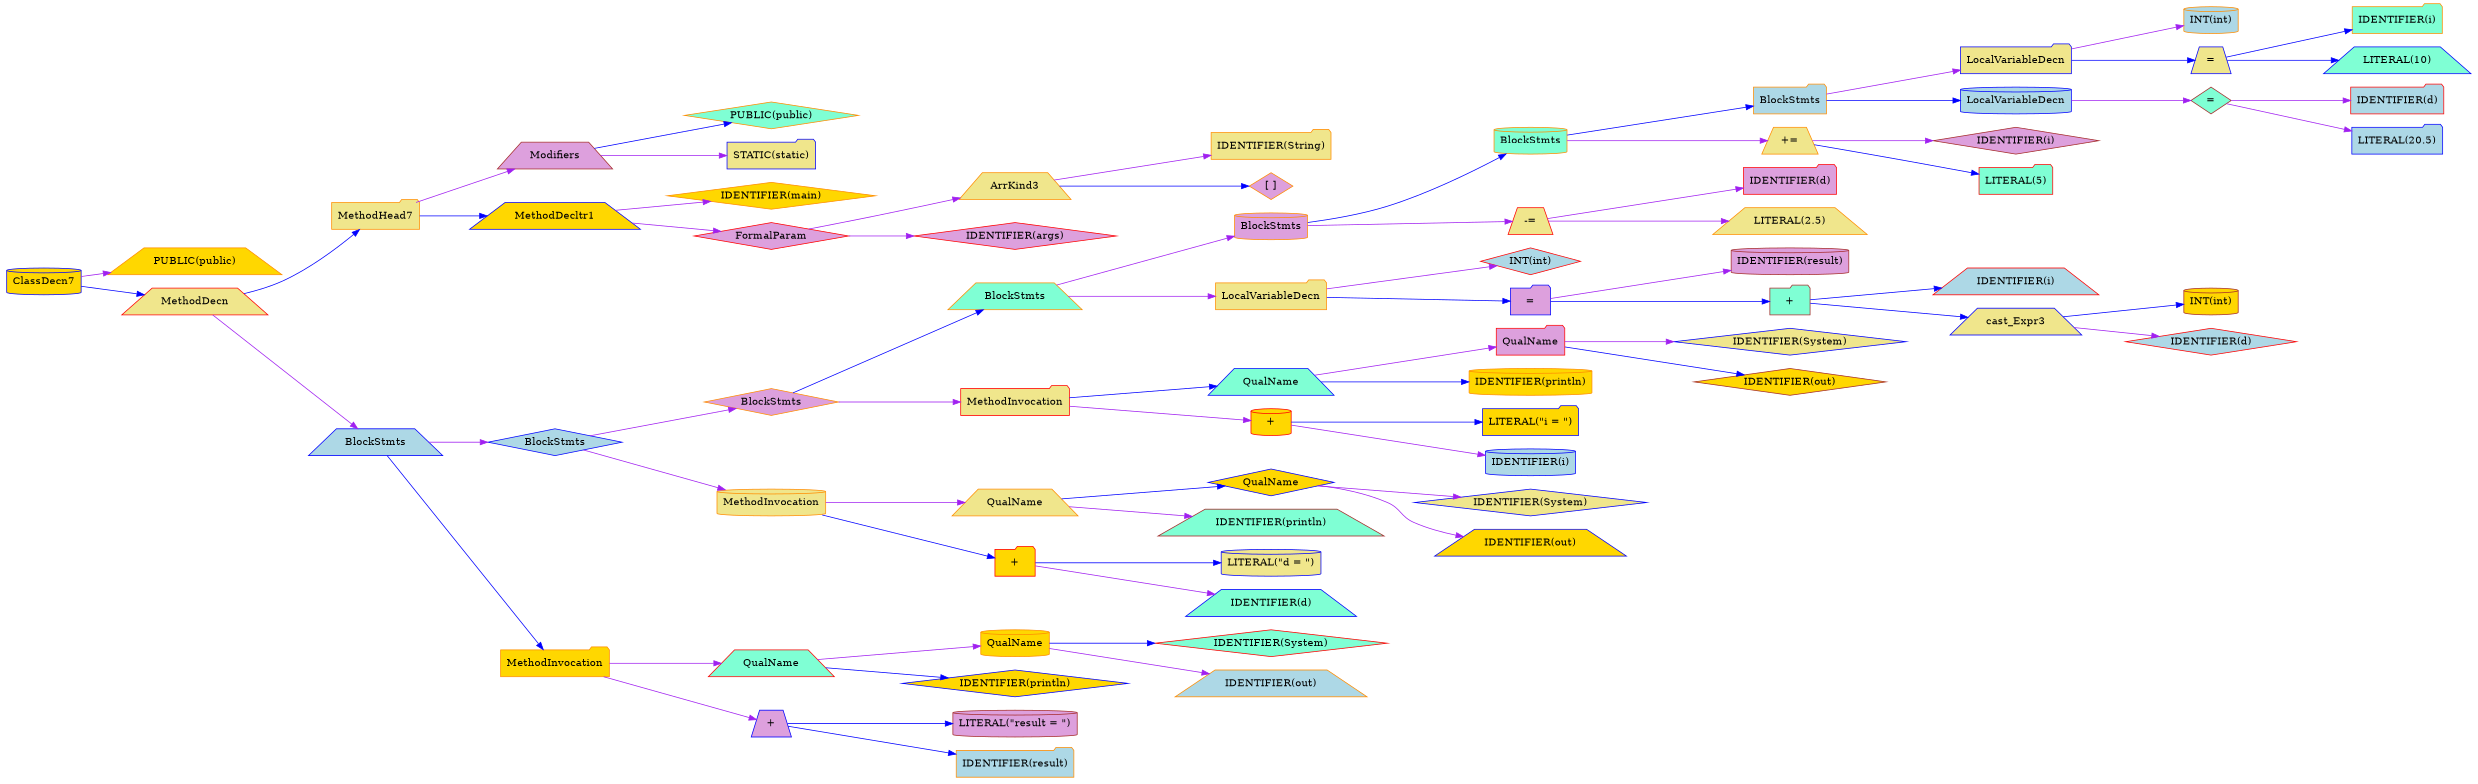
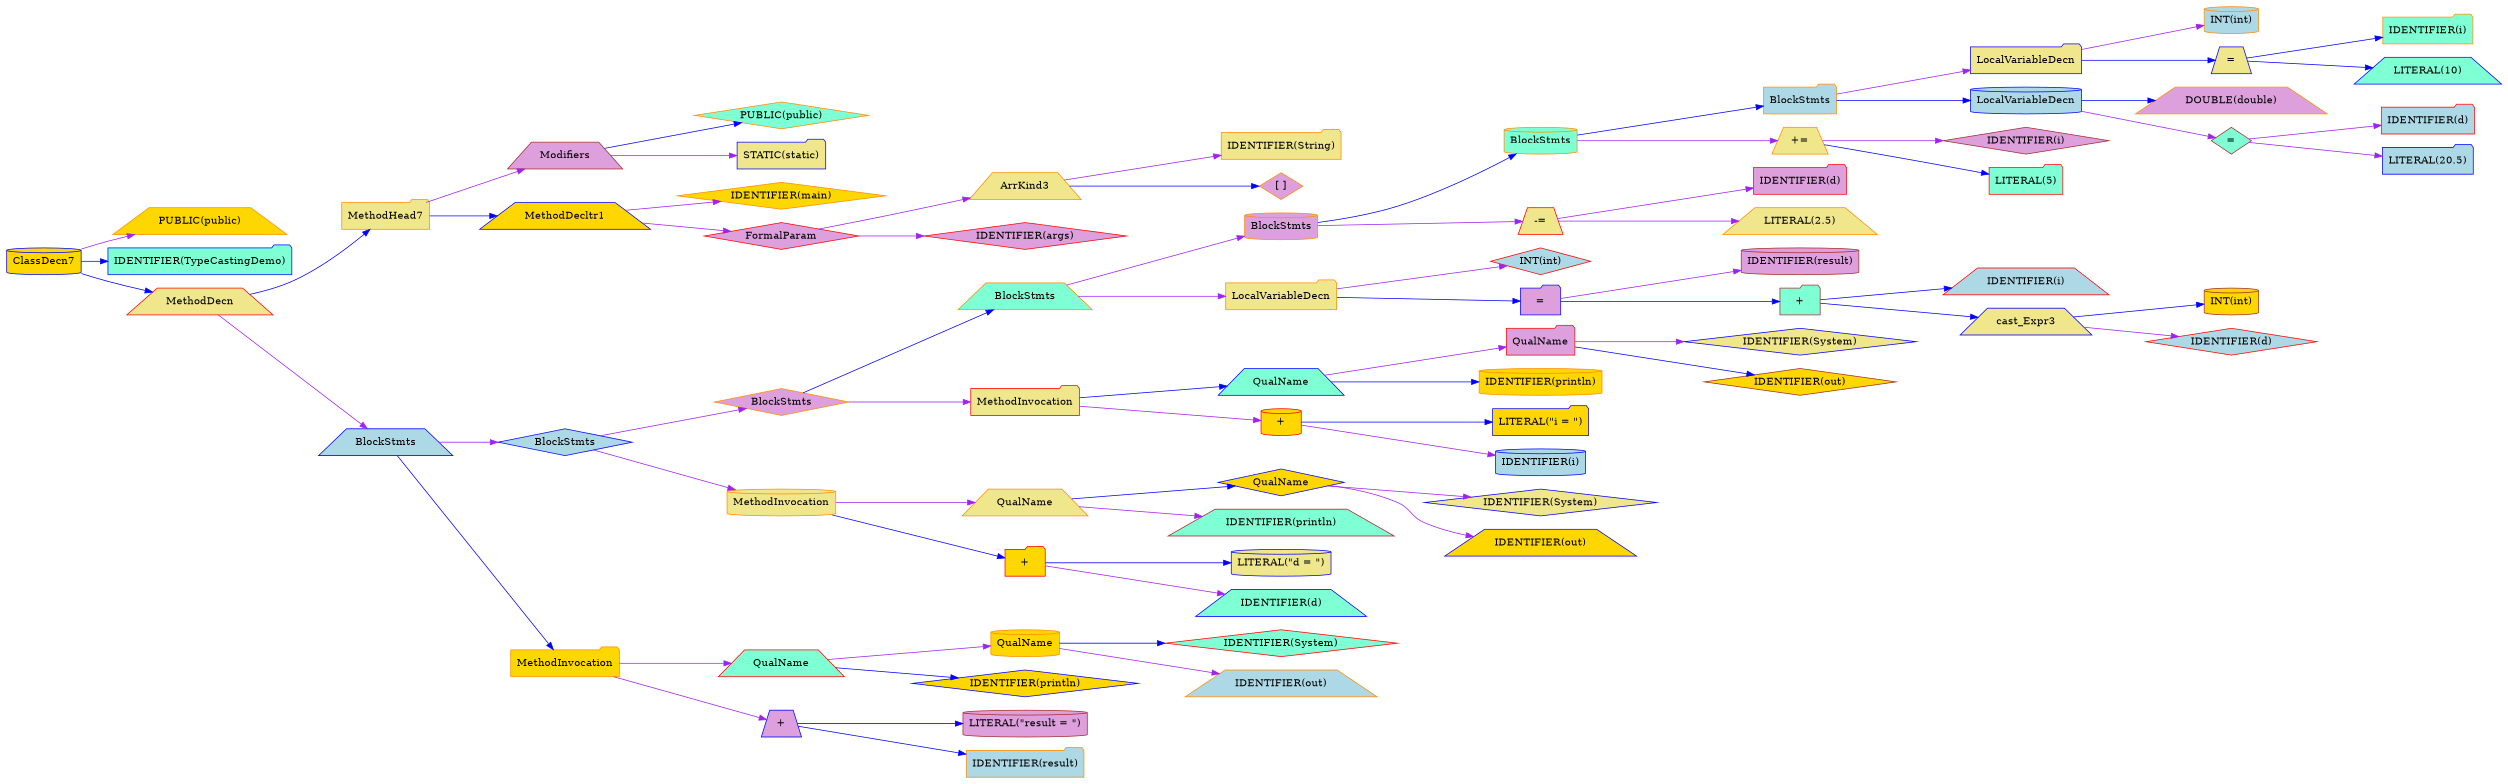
node "DOUBLE(double)": added
node "IDENTIFIER(TypeCastingDemo)": added
